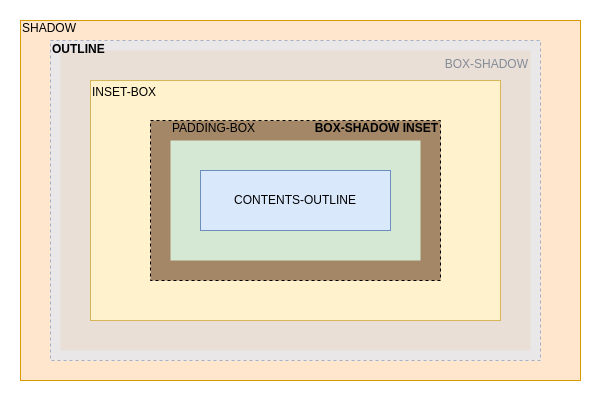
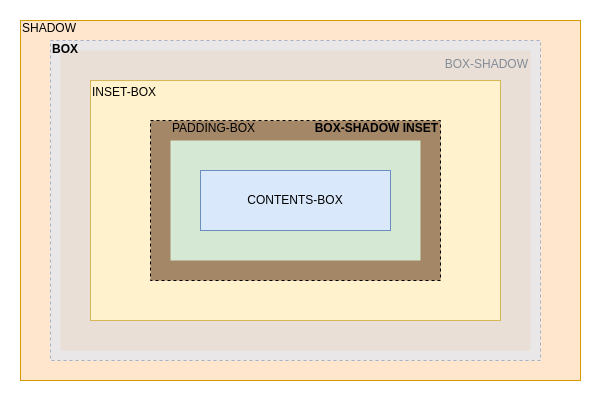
node "OUTLINE": label "OUTLINE" -> "BOX"
node "CONTENTS-OUTLINE": label "CONTENTS-OUTLINE" -> "CONTENTS-BOX"
